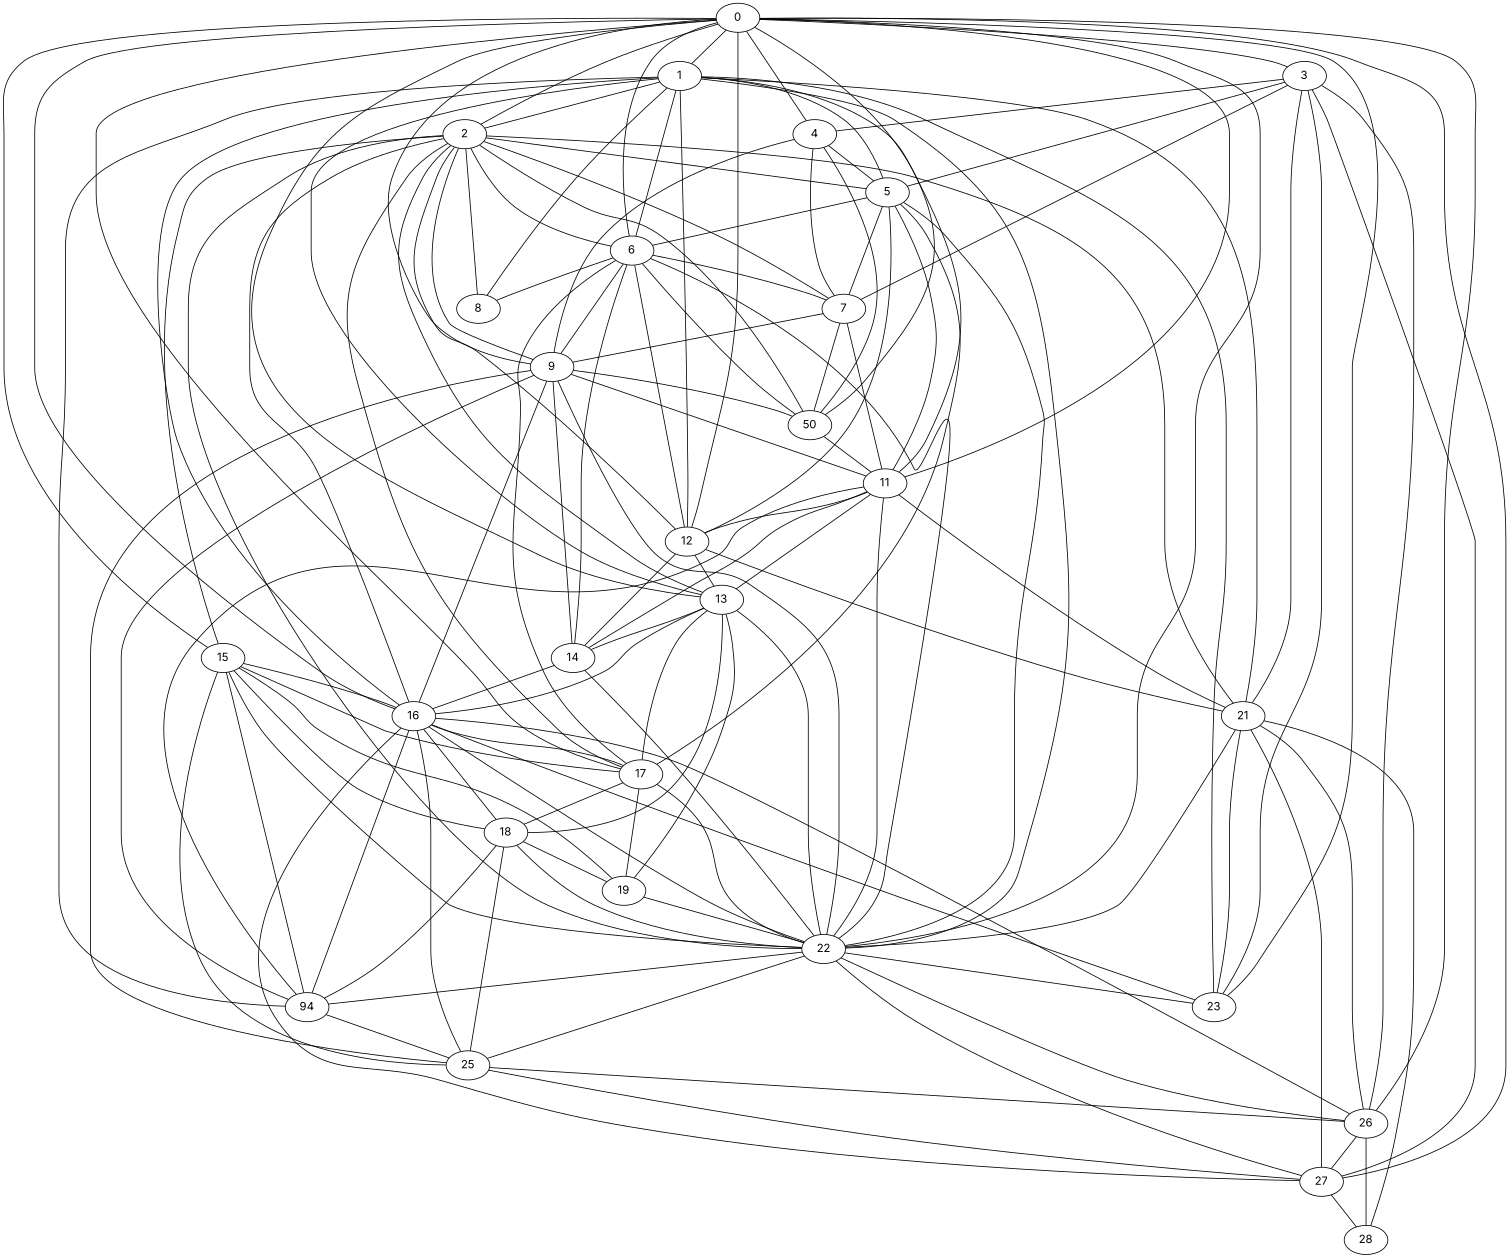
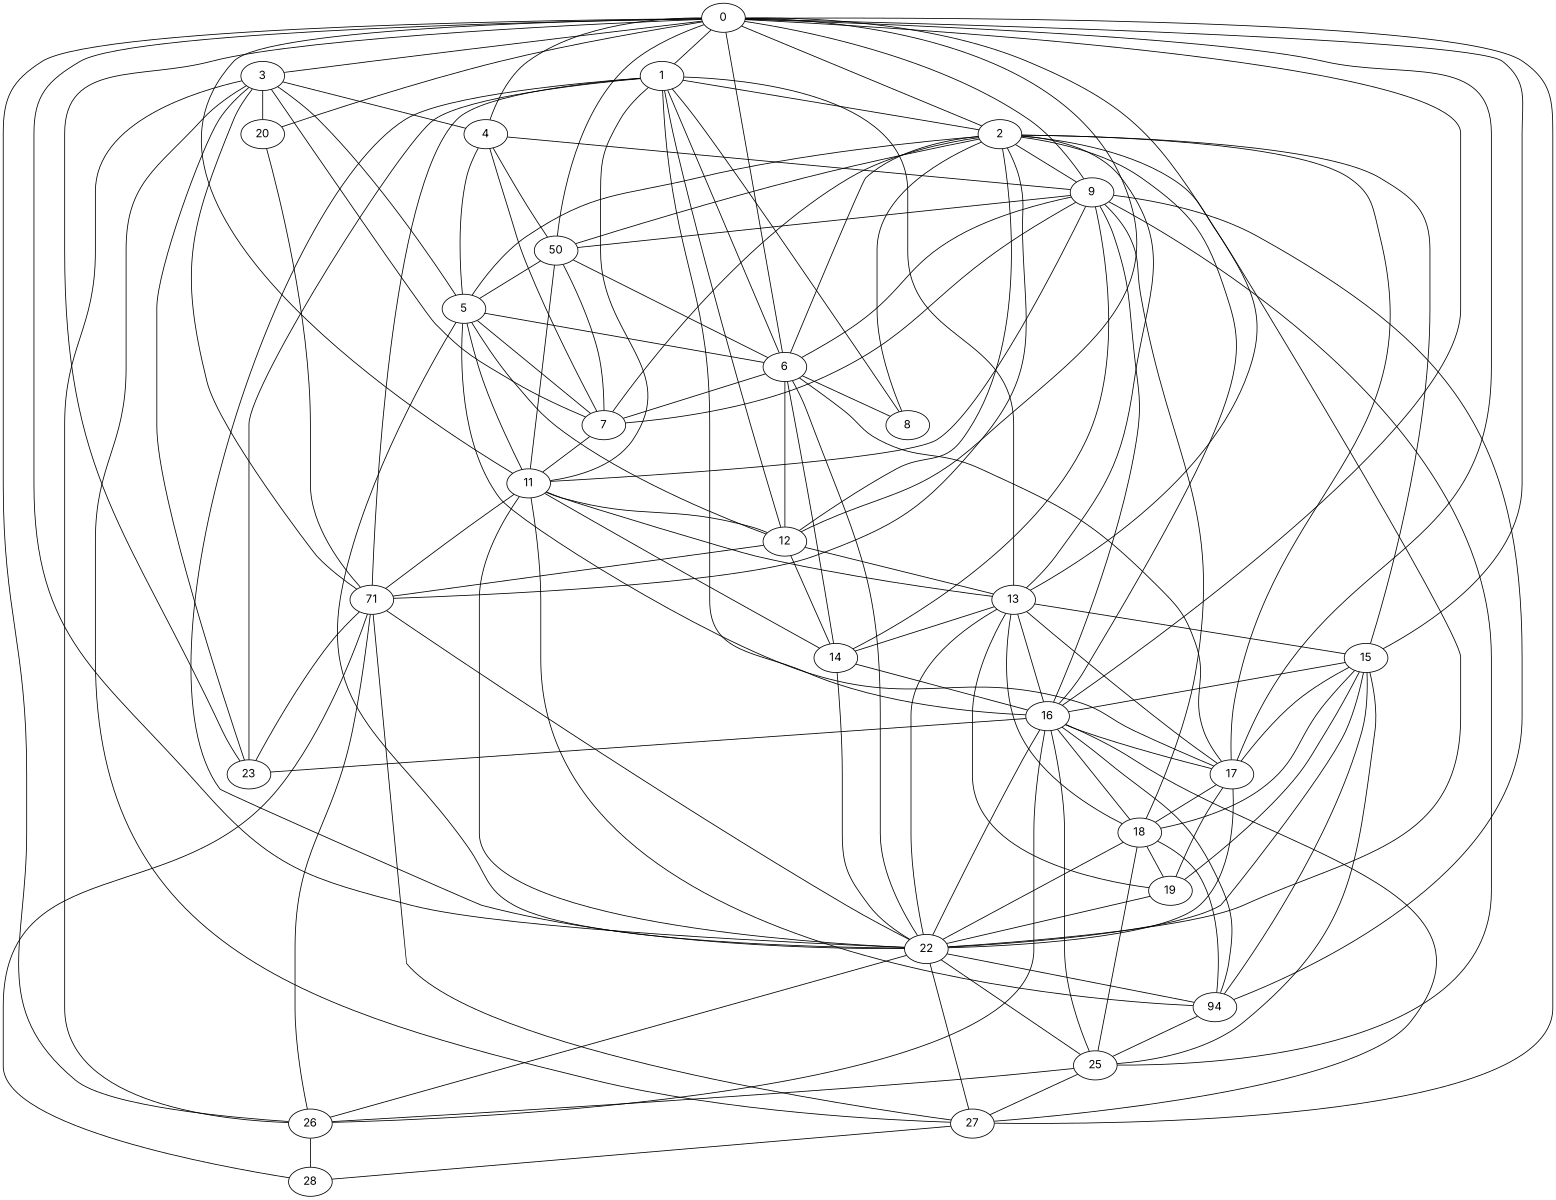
edge "1" -- "5": now "50" -- "5"
node "20": added
edge "1" -- "94": removed
edge "9" -- "22": now "9" -- "18"
edge "13" -- "15": added
node "21": label "21" -> "71"
edge "22" -- "23": removed
edge "26" -- "27": removed
